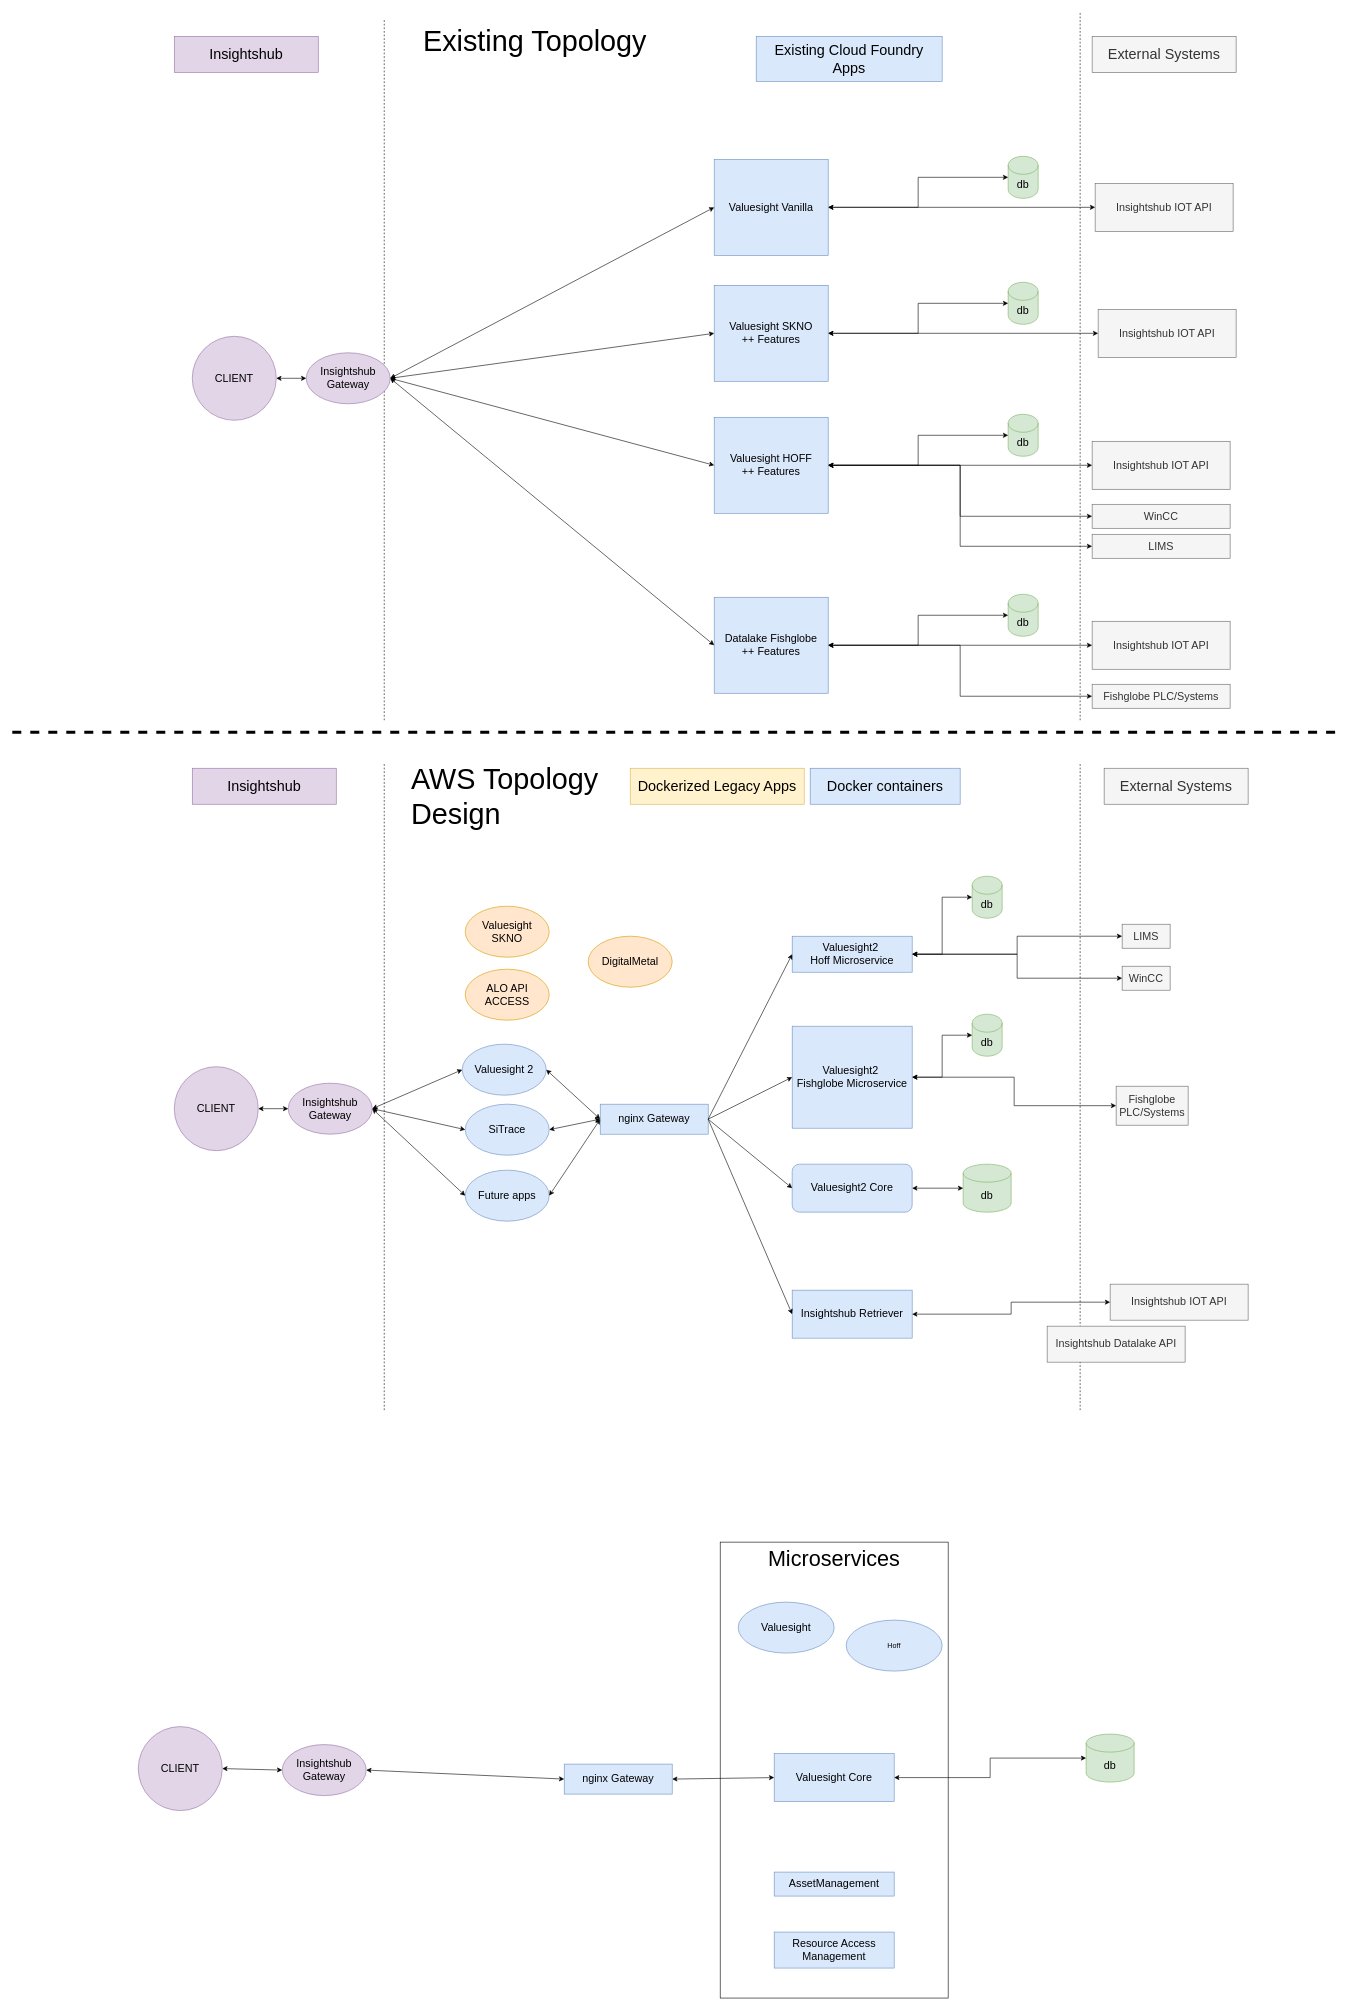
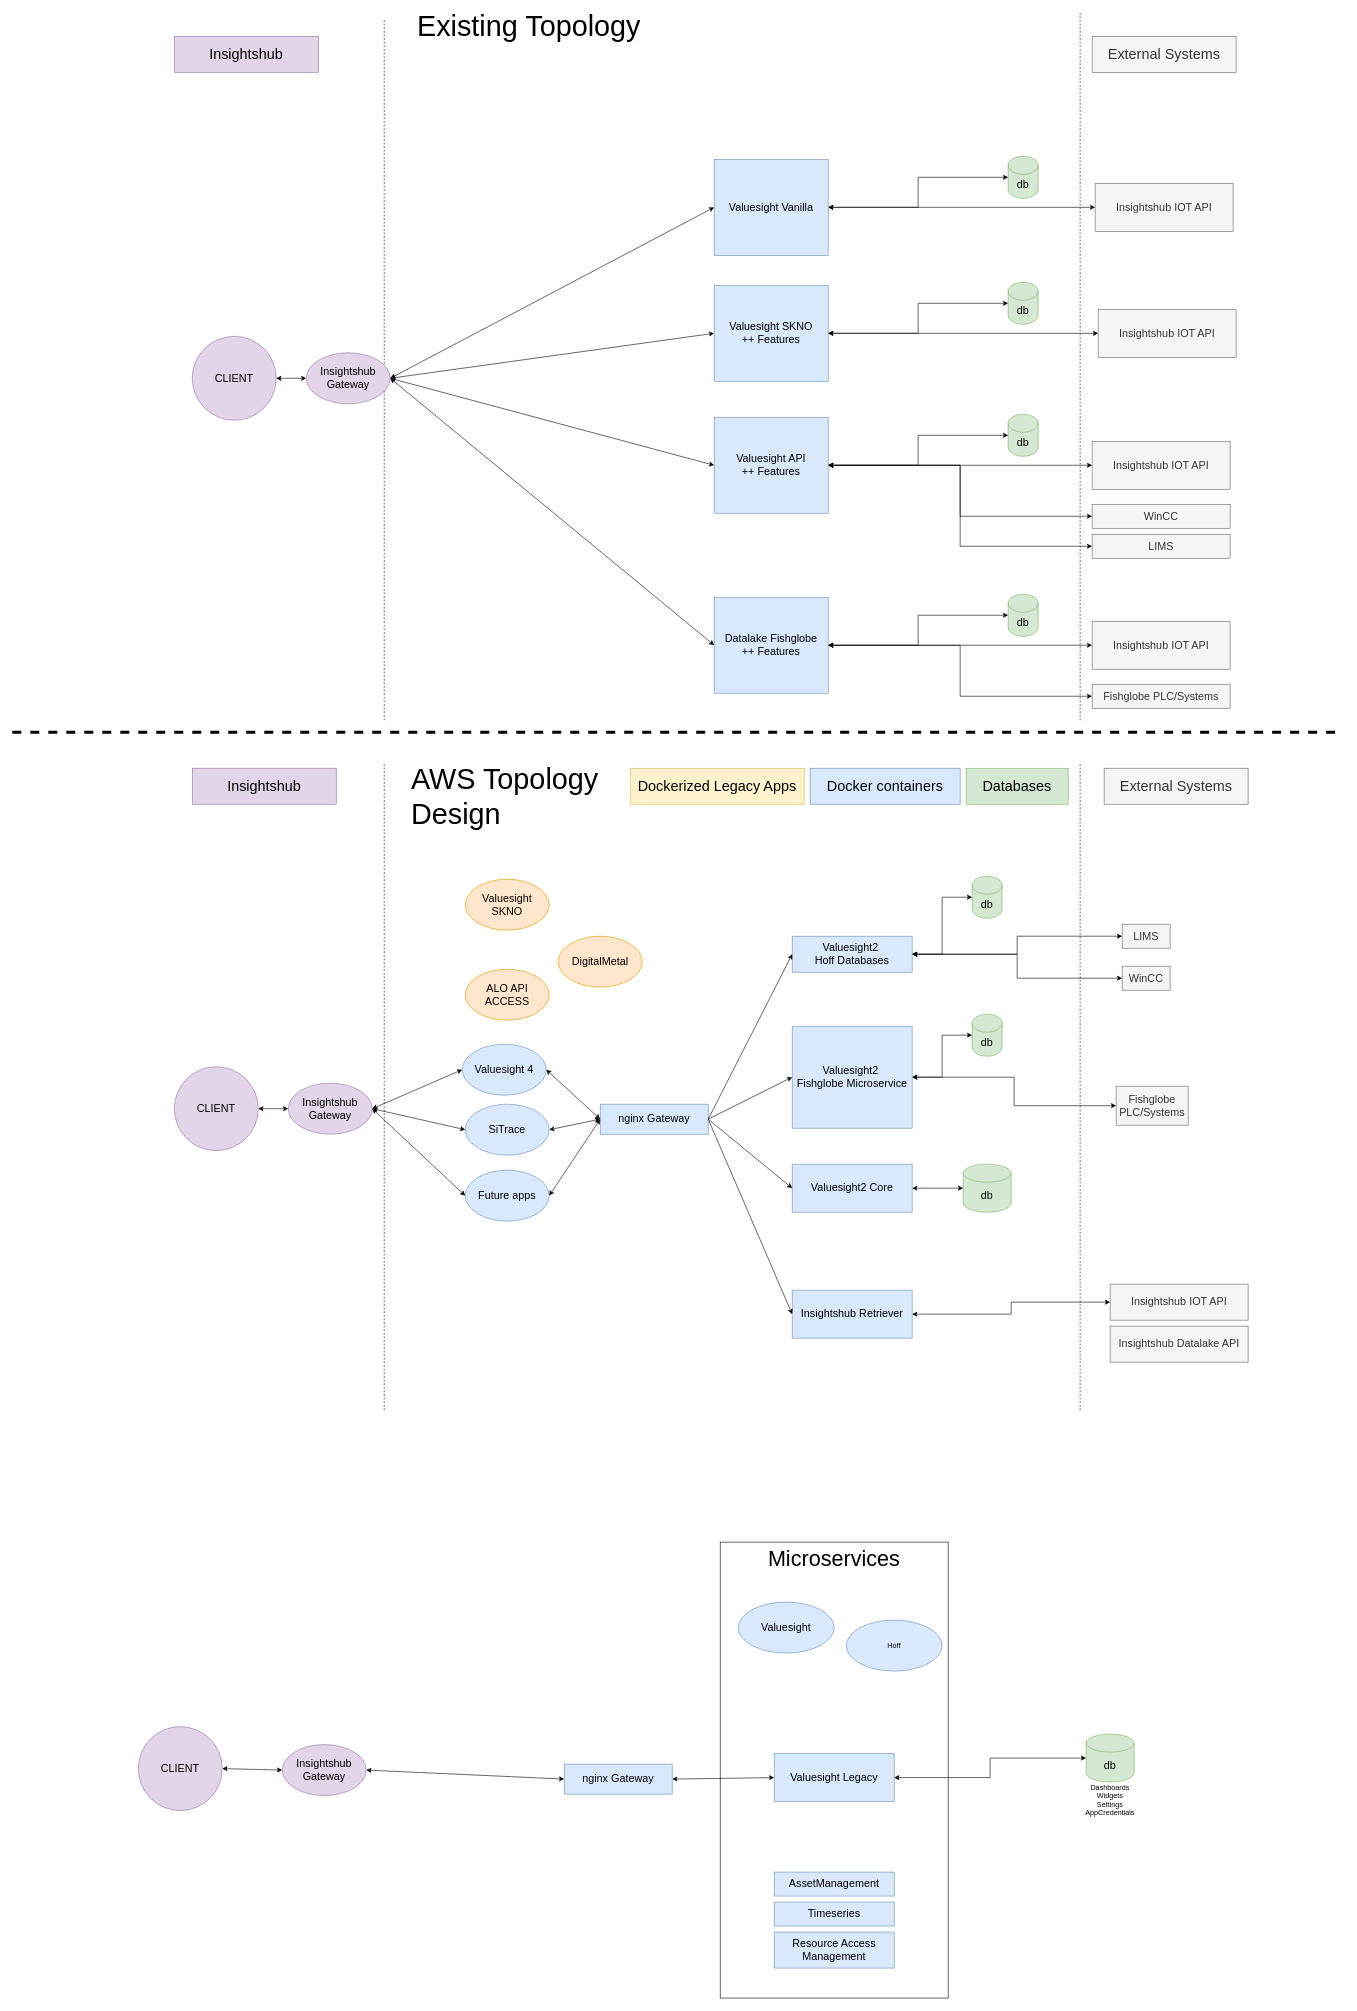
node "Existing Cloud Foundry Apps": removed
node "Existing Topology": moved (552, 66) -> (546, 51)
node "Valuesight HOFF ++ Features": label "Valuesight HOFF ++ Features" -> "Valuesight API ++ Features"
node "Databases": added
node "Valuesight SKNO": moved (507, 932) -> (507, 905)
node "Valuesight2 Hoff Microservice": label "Valuesight2 Hoff Microservice" -> "Valuesight2 Hoff Databases"
node "DigitalMetal": moved (630, 962) -> (600, 962)
node "Valuesight 2": label "Valuesight 2" -> "Valuesight 4"
node "Valuesight2 Core": shape rounded rectangle -> rectangle
node "Insightshub Datalake API": moved (1116, 1344) -> (1179, 1344)
node "Valuesight Core": label "Valuesight Core" -> "Valuesight Legacy"
node "Dashboards Widgets Settings AppCredentials": added
node "Timeseries": added
